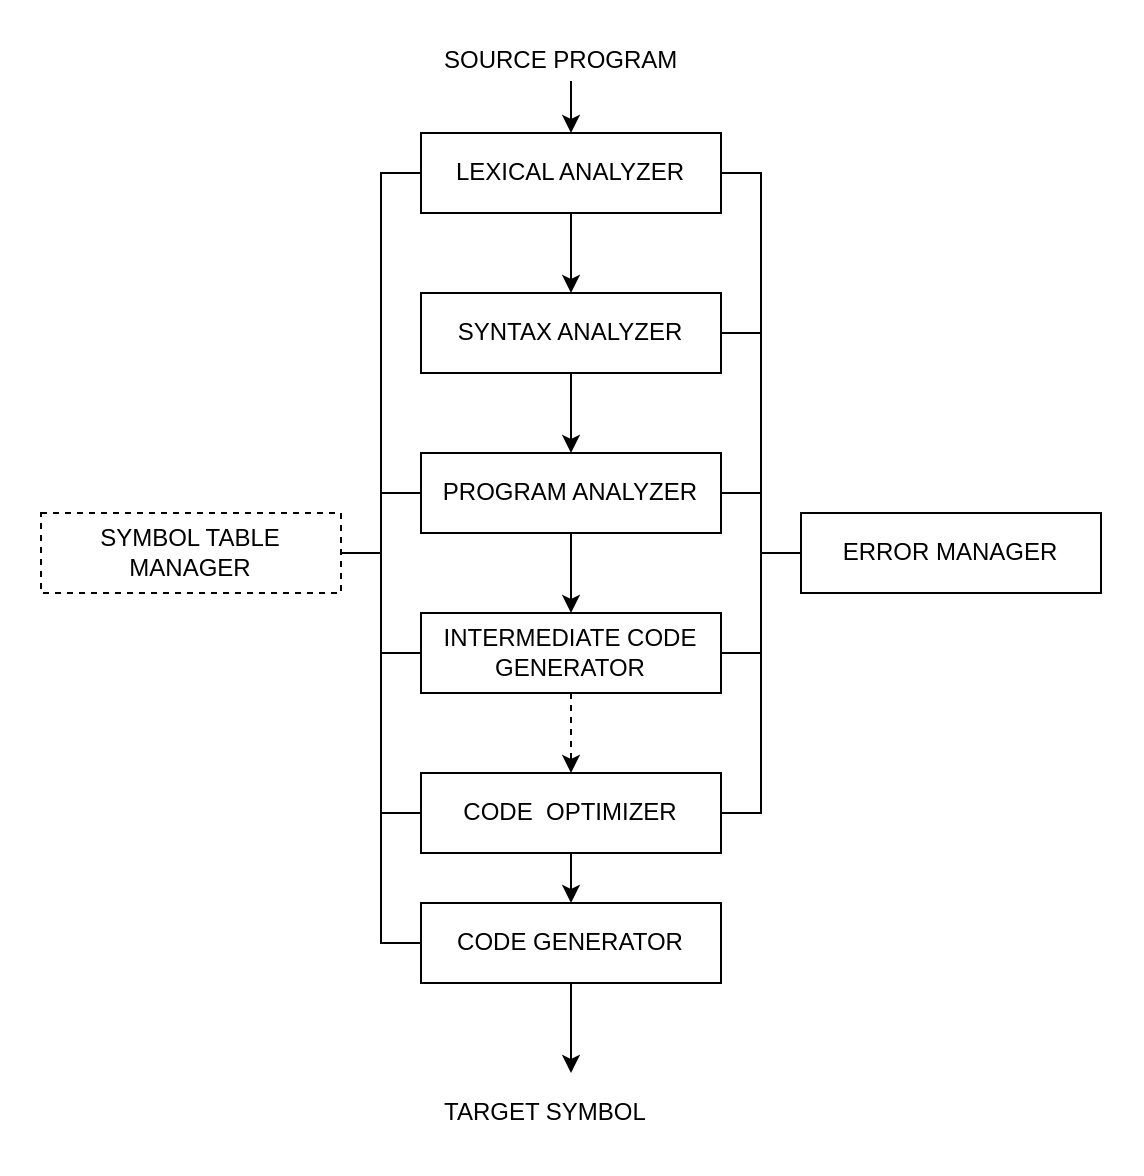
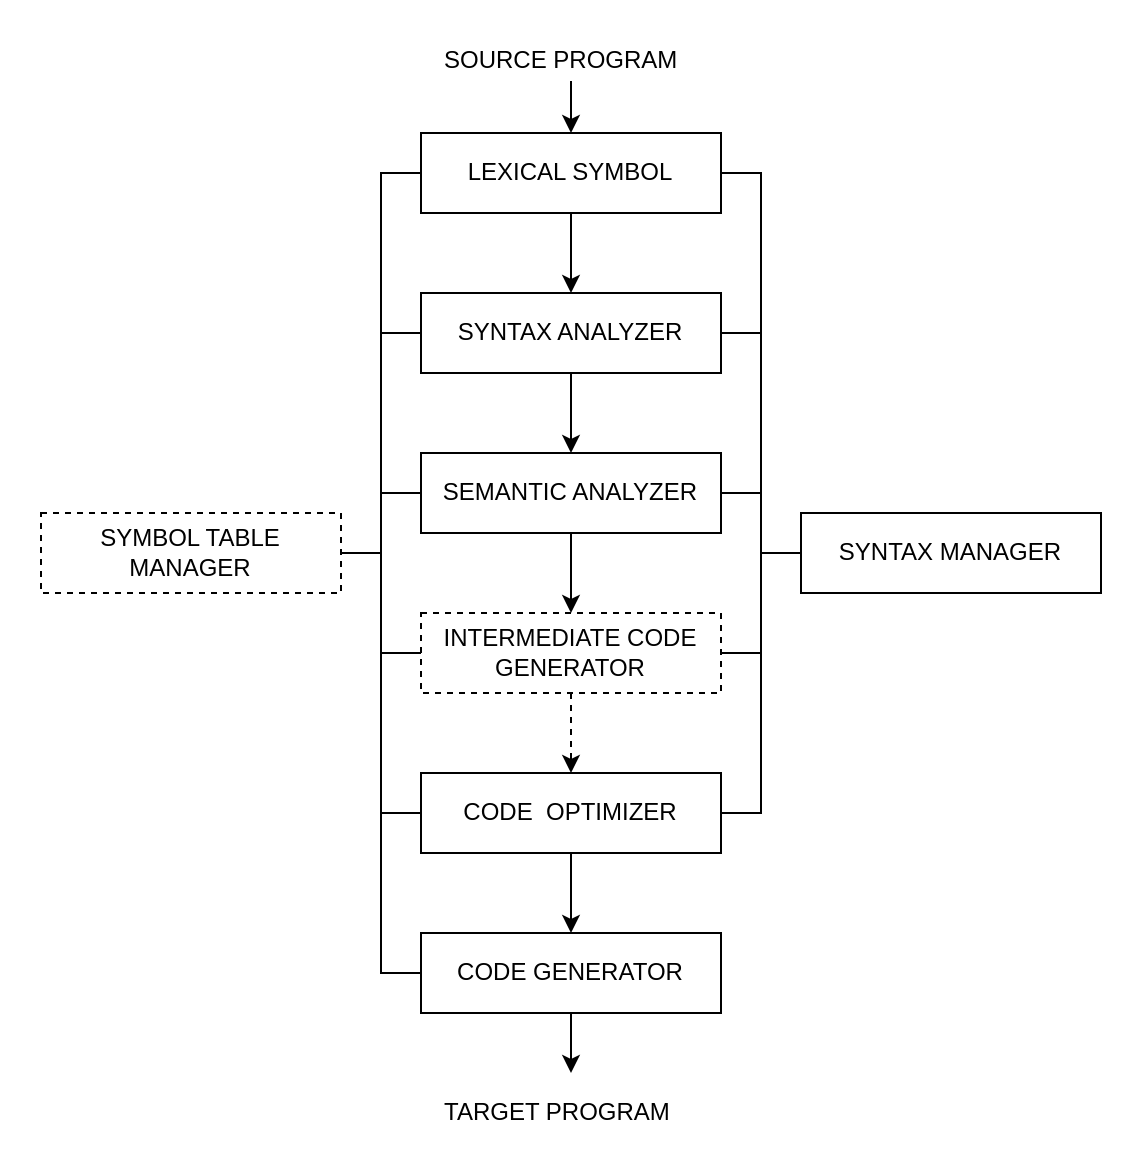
node "LEXICAL ANALYZER": label "LEXICAL ANALYZER" -> "LEXICAL SYMBOL"
edge "SYNTAX ANALYZER" -- "SYMBOL TABLE MANAGER": added
node "PROGRAM ANALYZER": label "PROGRAM ANALYZER" -> "SEMANTIC ANALYZER"
node "ERROR MANAGER": label "ERROR MANAGER" -> "SYNTAX MANAGER"
node "INTERMEDIATE CODE GENERATOR": style solid -> dashed
node "CODE GENERATOR": moved (571, 943) -> (571, 973)
node "TARGET SYMBOL": label "TARGET SYMBOL" -> "TARGET PROGRAM"
